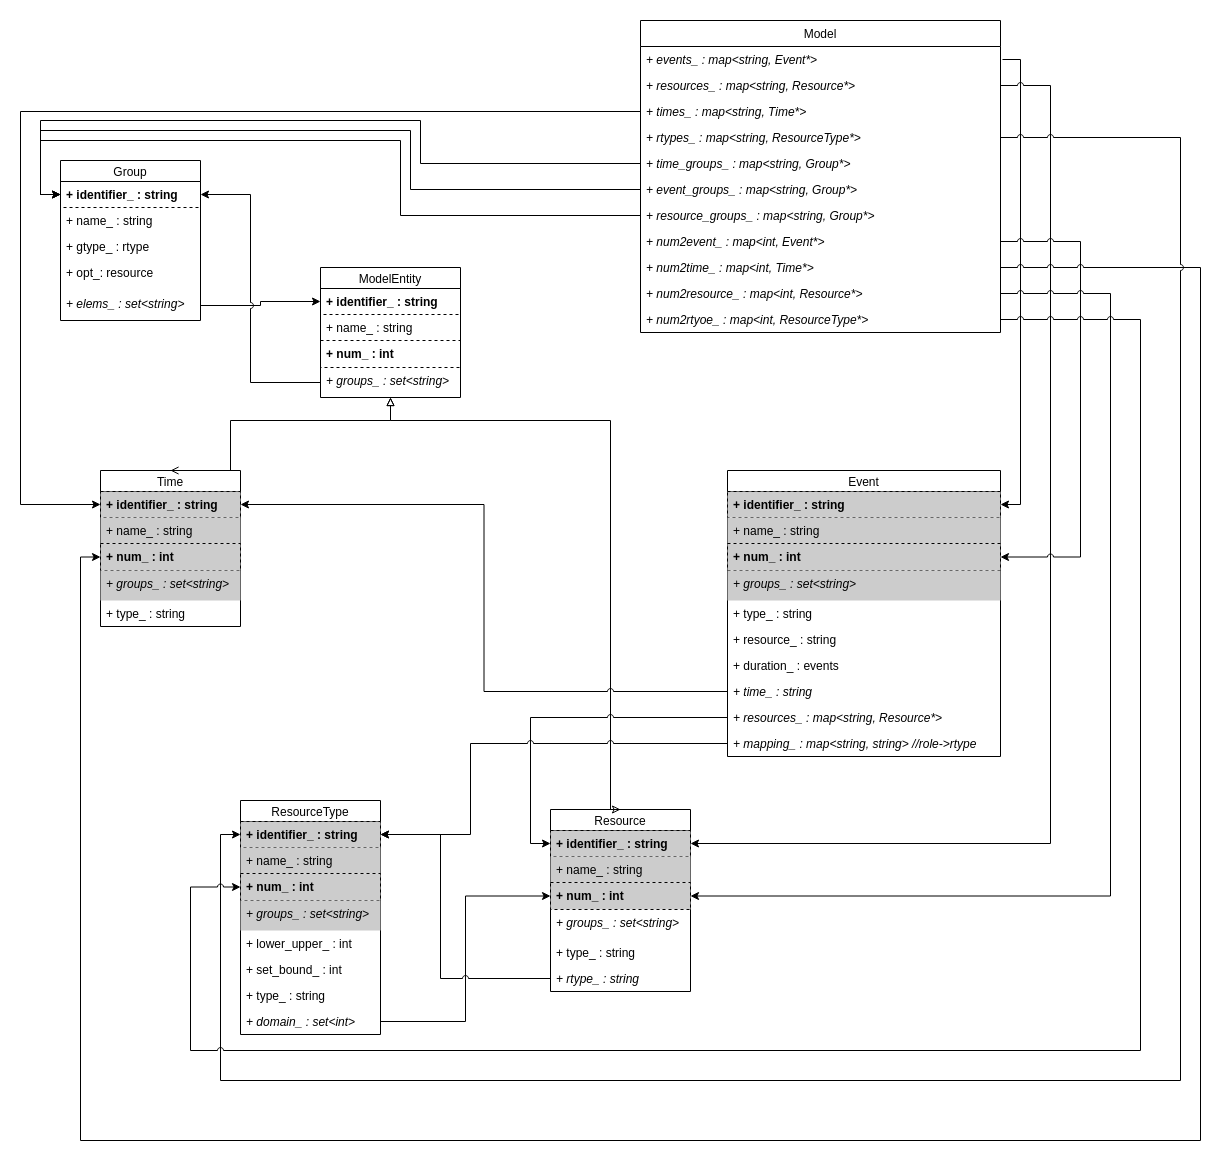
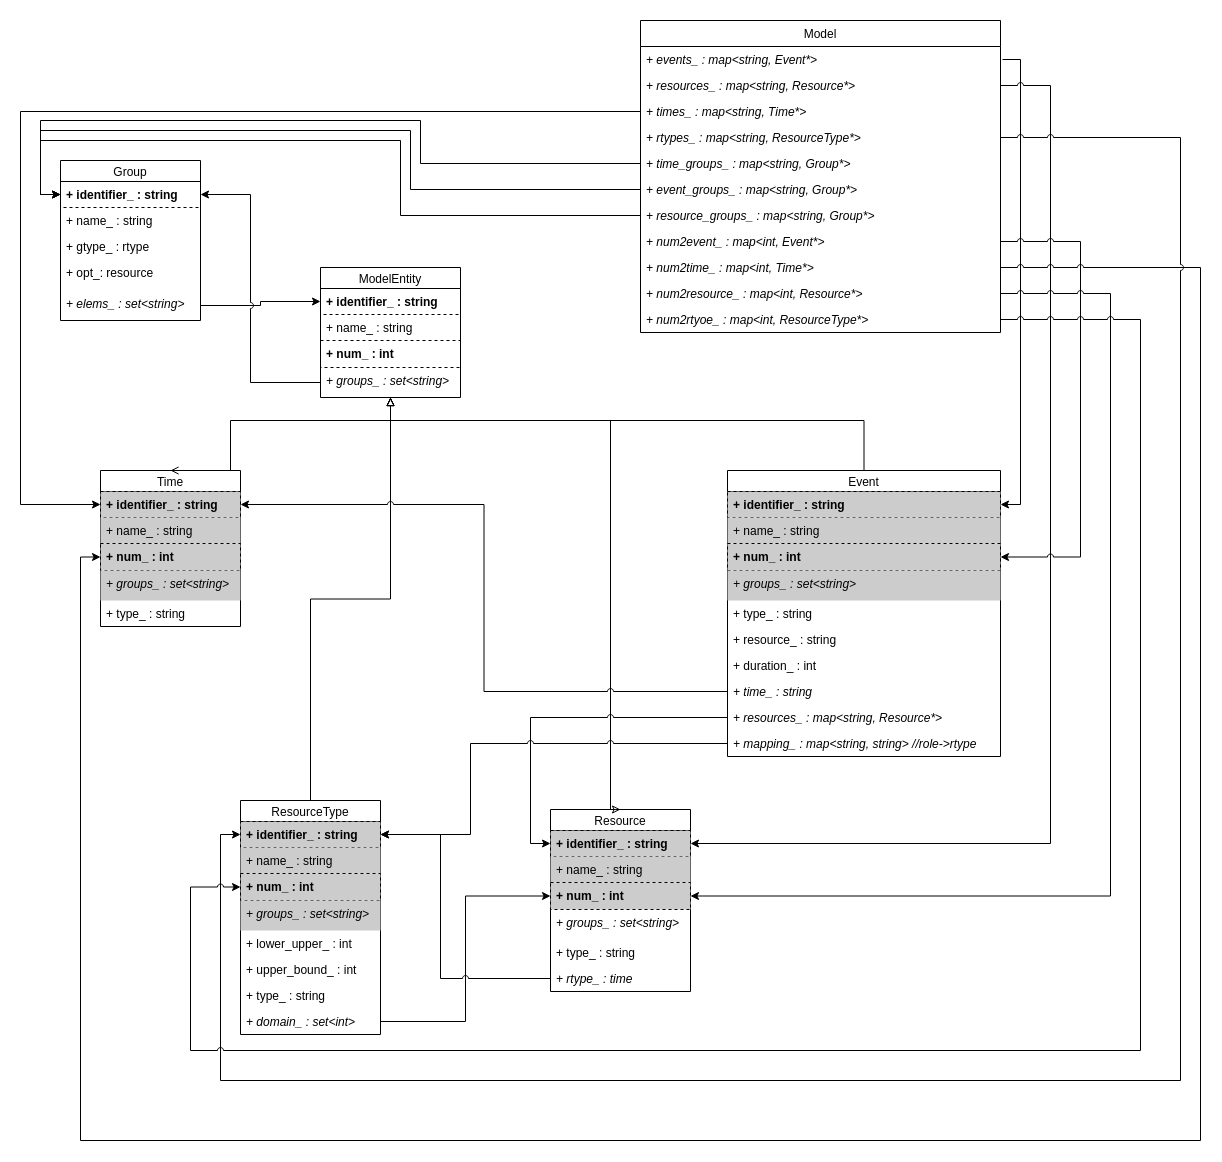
edge "Event" -> "ModelEntity": added
edge "ResourceType" -> "ModelEntity": added
node "+ duration_ : events": label "+ duration_ : events" -> "+ duration_ : int"
node "+ set_bound_ : int": label "+ set_bound_ : int" -> "+ upper_bound_ : int"
node "+ rtype_ : string": label "+ rtype_ : string" -> "+ rtype_ : time"
